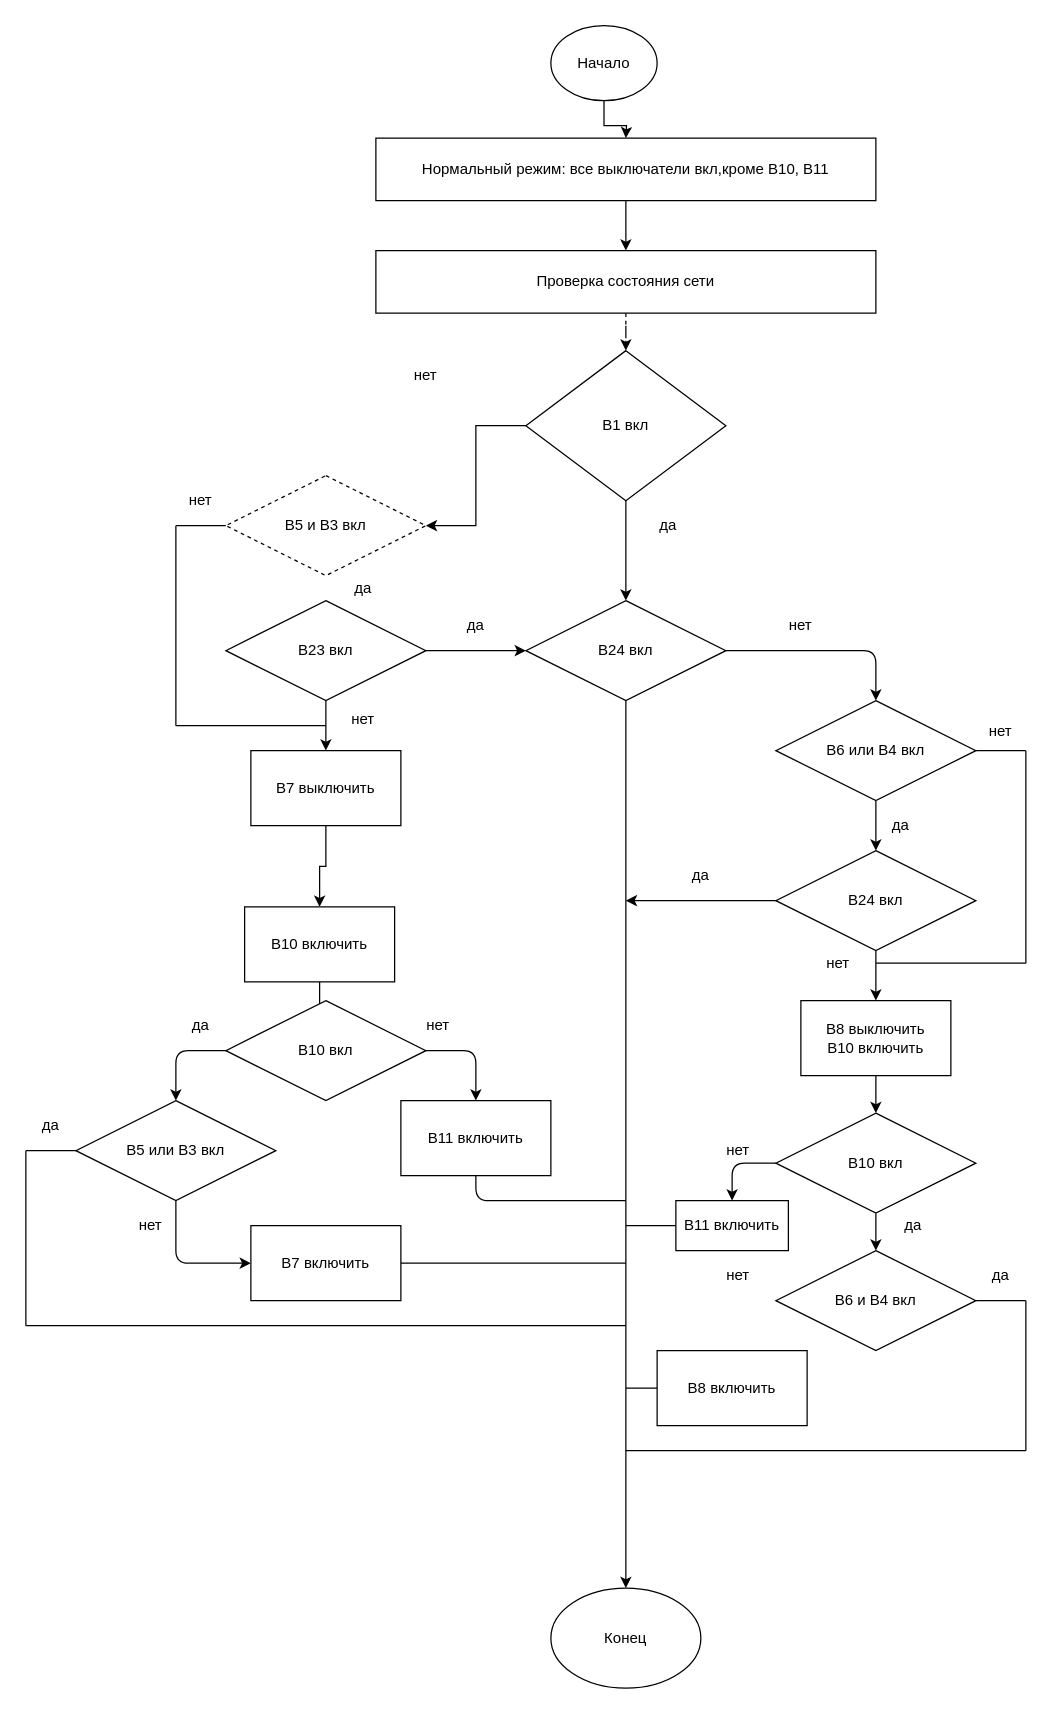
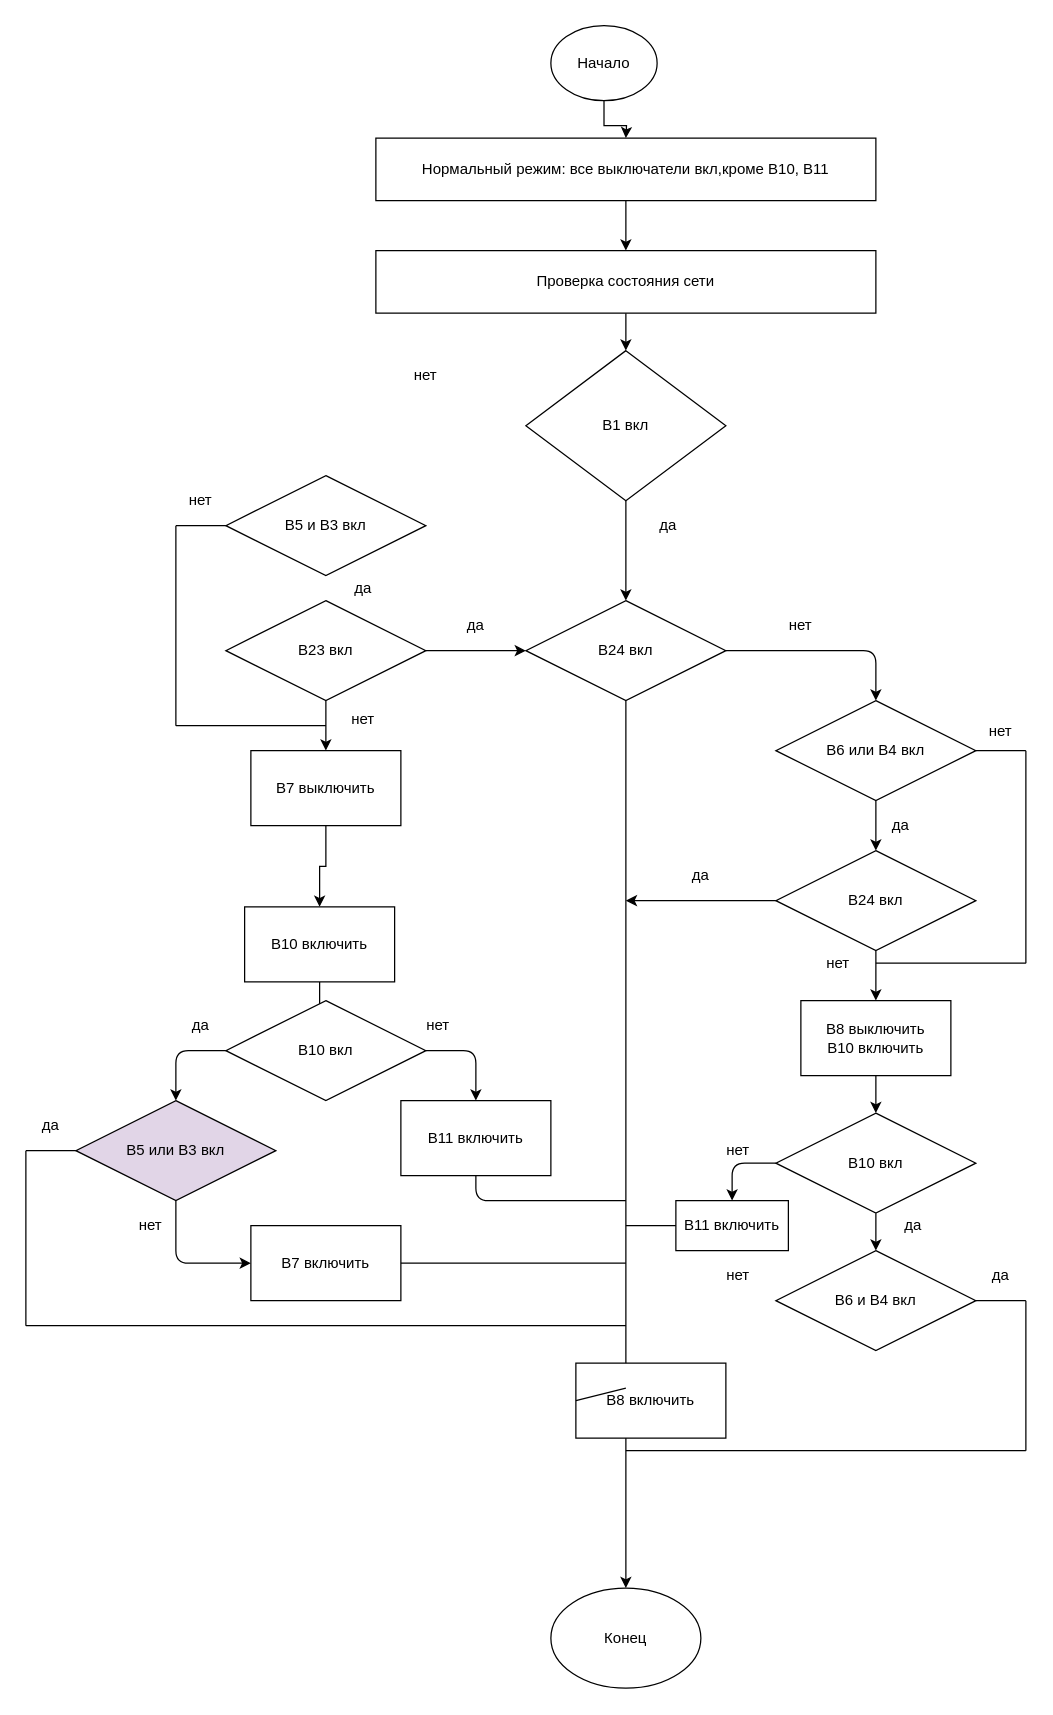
edge "Проверка состояния сети" -> "В1 вкл": style dashed -> solid
edge "В1 вкл" -> "В5 и В3 вкл": removed
node "В5 и В3 вкл": style dashed -> solid
node "В5 или В3 вкл": fillcolor #ffffff -> #e1d5e7
node "В8 включить": moved (732, 1388) -> (651, 1401)
